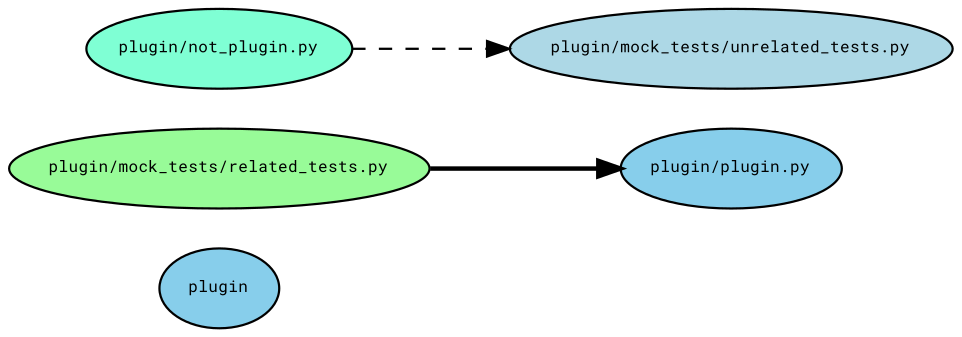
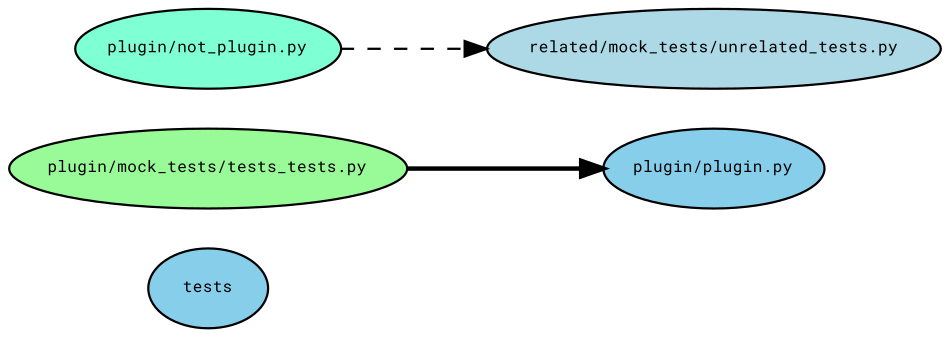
node "plugin/mock_tests/unrelated_tests.py": label "plugin/mock_tests/unrelated_tests.py" -> "related/mock_tests/unrelated_tests.py"
node "plugin/mock_tests/related_tests.py": label "plugin/mock_tests/related_tests.py" -> "plugin/mock_tests/tests_tests.py"
node "plugin": label "plugin" -> "tests"
